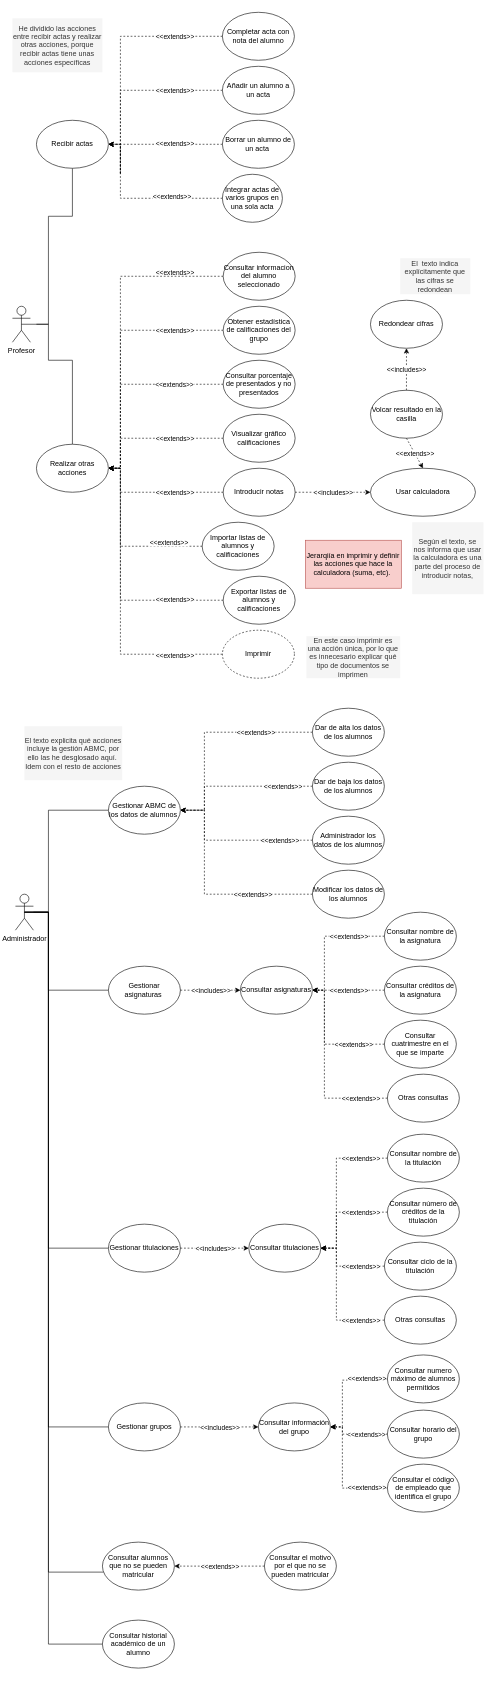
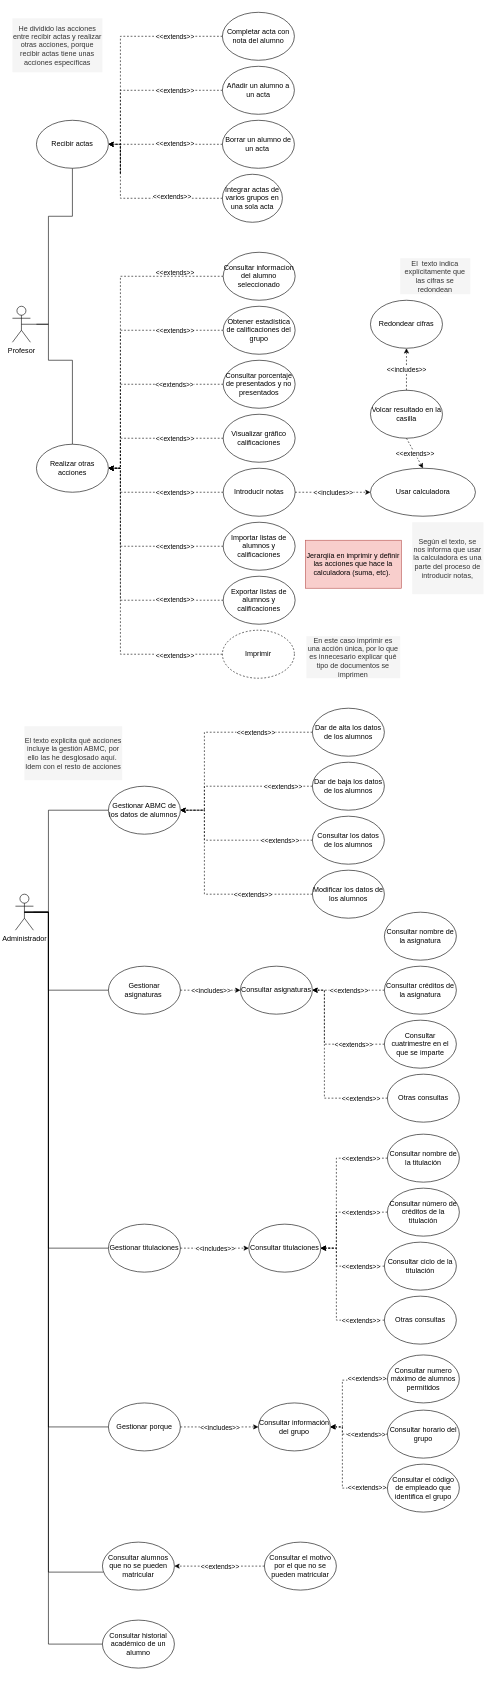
node "Importar listas de alumnos y calificaciones": moved (238, 546) -> (259, 546)
node "Administrador los datos de los alumnos": label "Administrador los datos de los alumnos" -> "Consultar los datos de los alumnos"
edge "Consultar nombre de la asignatura" -> "Consultar asignaturas": removed, label "<<extends>>"
node "Gestionar grupos": label "Gestionar grupos" -> "Gestionar porque"
